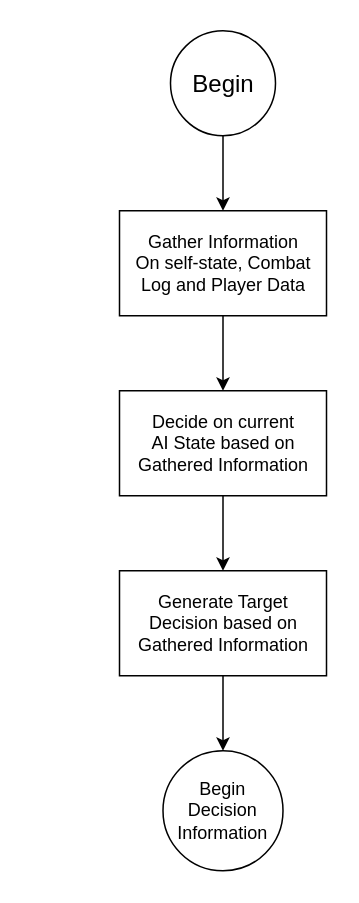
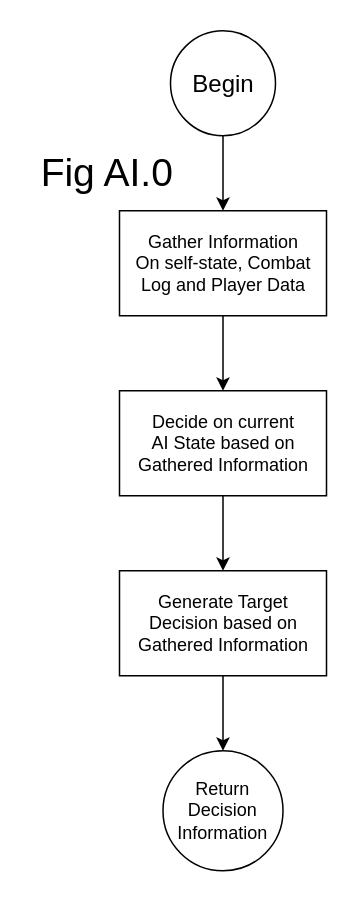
node "Fig AI.0": added
node "Begin Decision Information": label "Begin Decision Information" -> "Return Decision Information"
